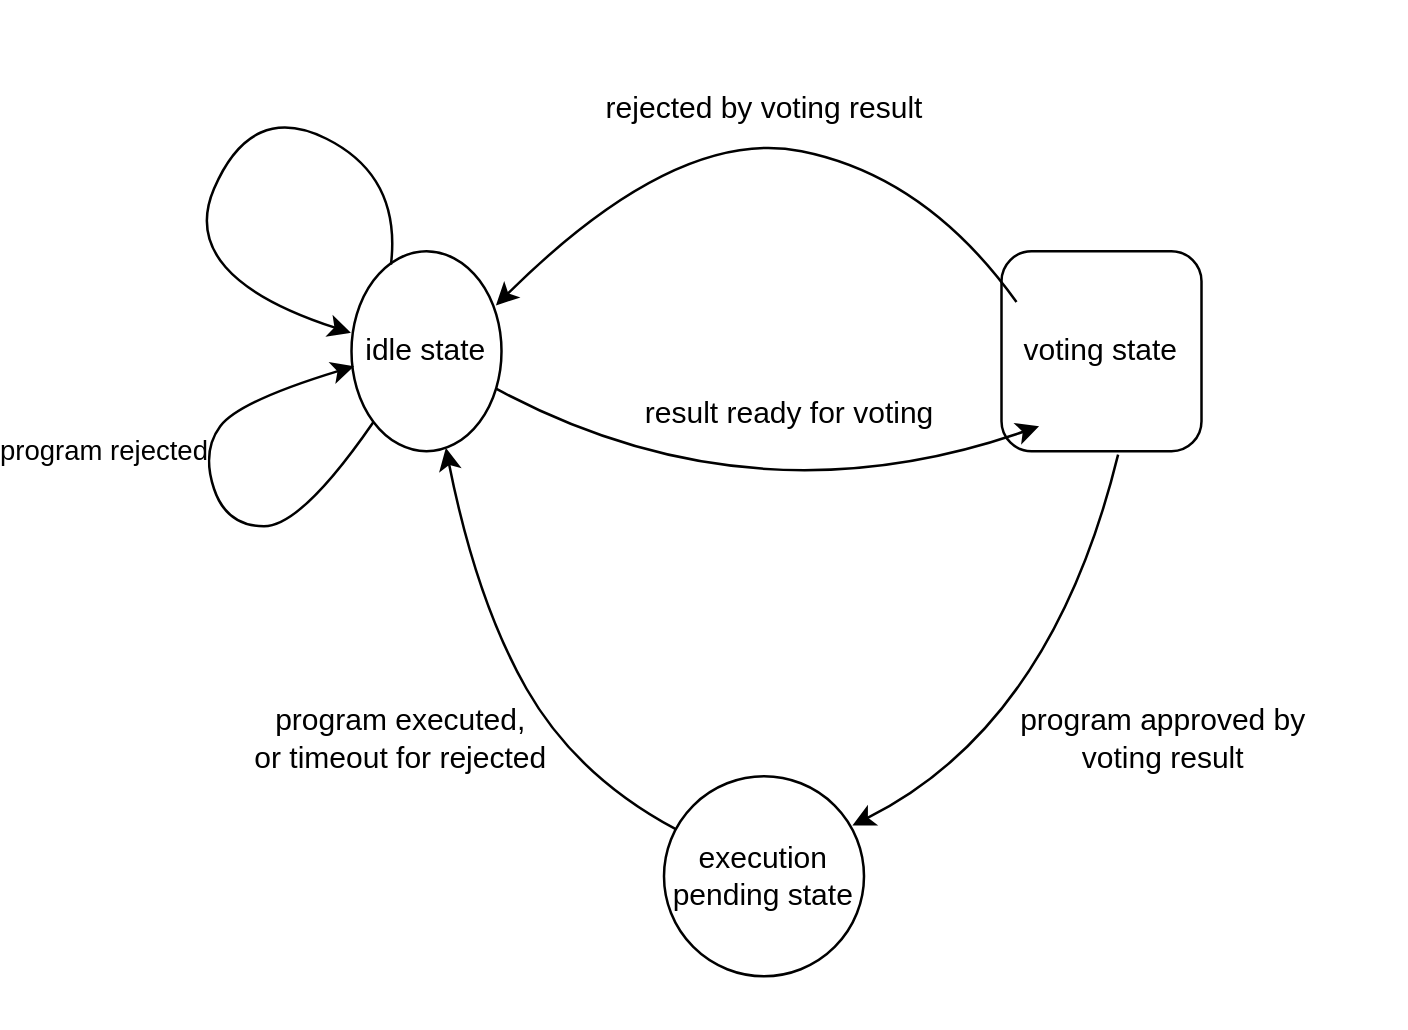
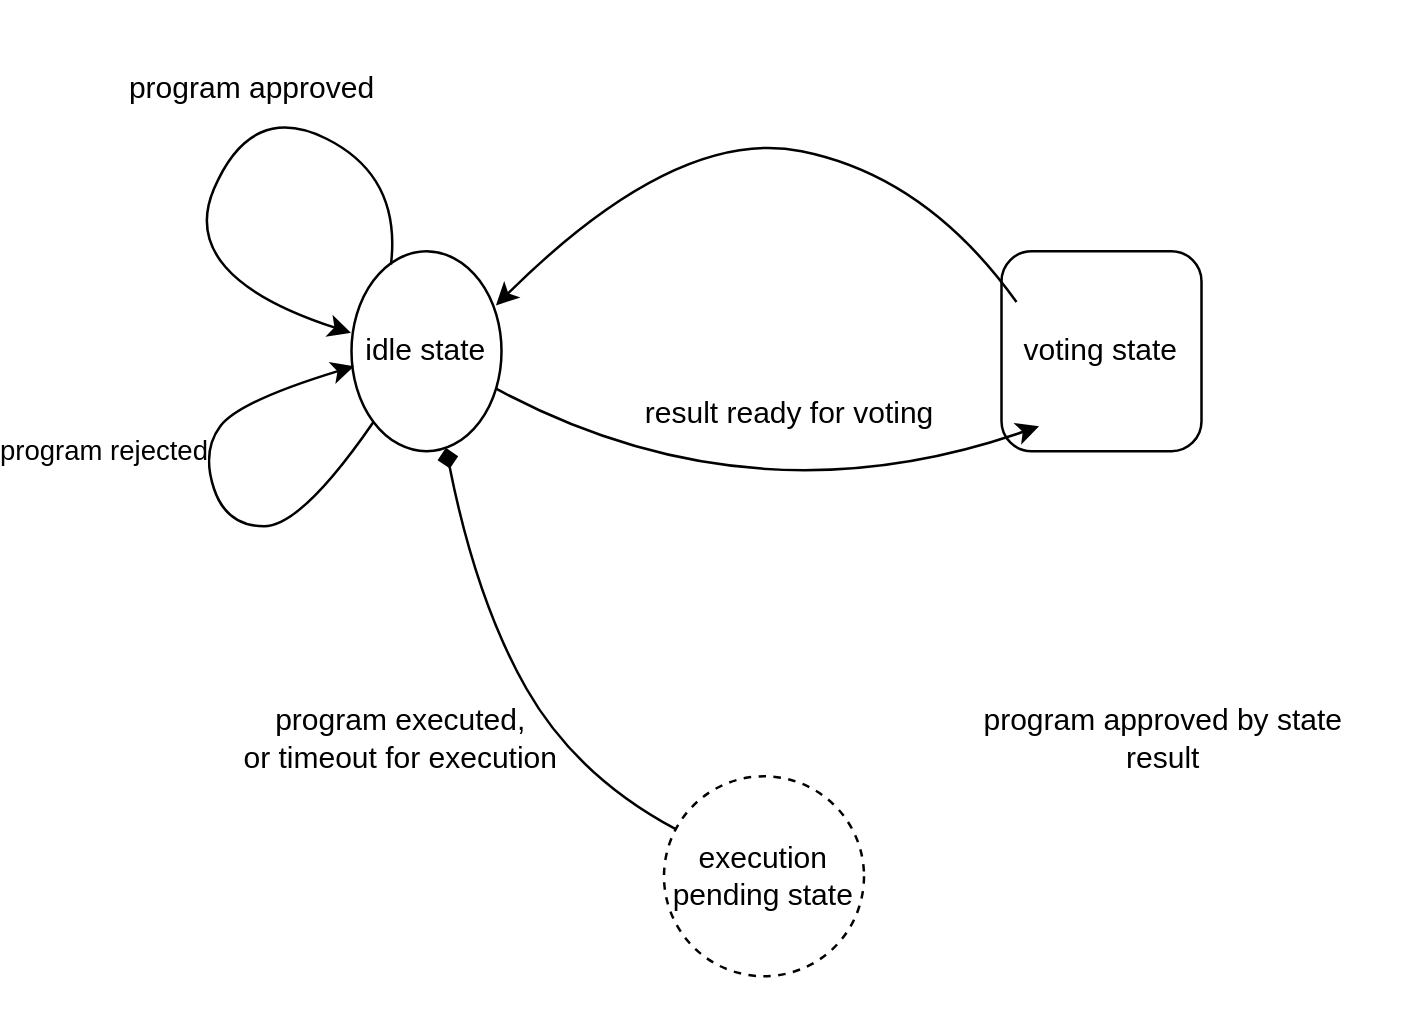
node "program approved": added
node "rejected by voting result": removed
edge "execution pending state" -> "idle state": arrowhead classic -> diamond
edge "voting state" -> "execution pending state": removed
node "program executed, or timeout for rejected": label "program executed, or timeout for rejected" -> "program executed, or timeout for execution"
node "program approved by voting result": label "program approved by voting result" -> "program approved by state result"
node "execution pending state": style solid -> dashed
